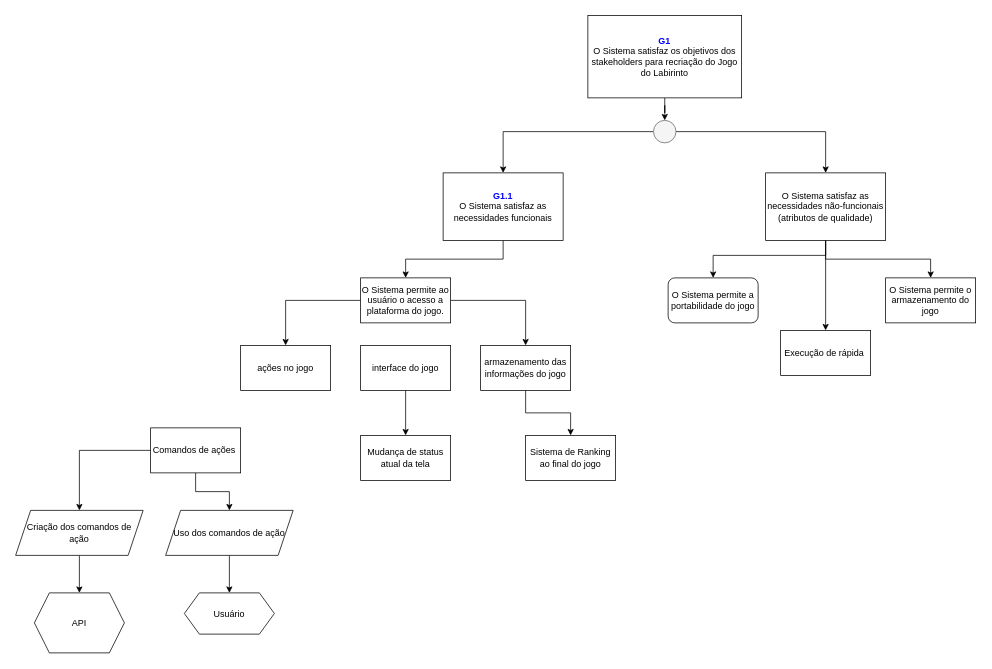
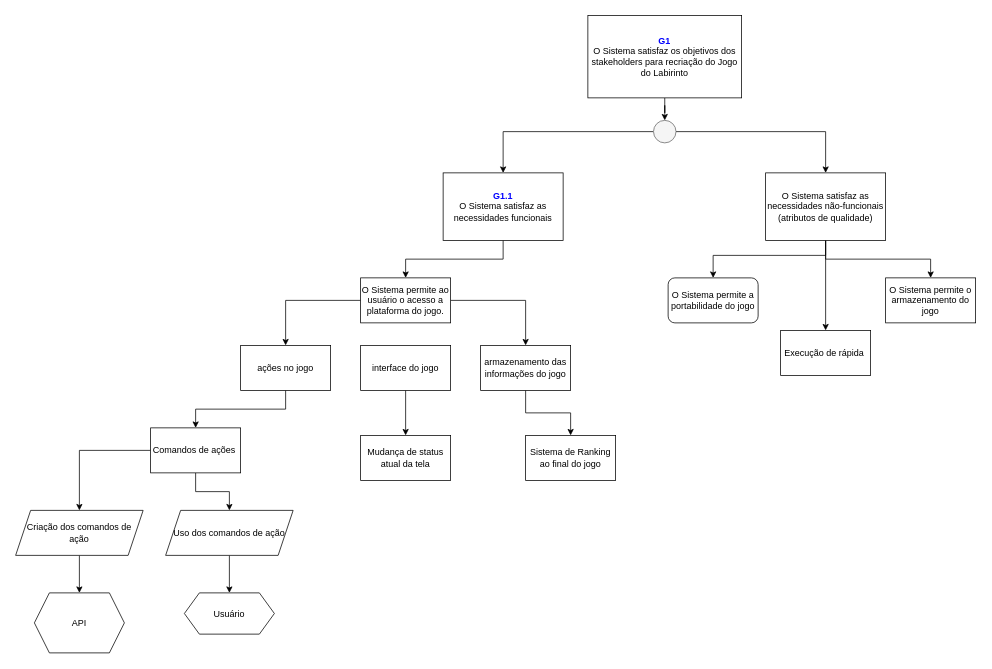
edge "ações no jogo" -> "Comandos de ações": added
